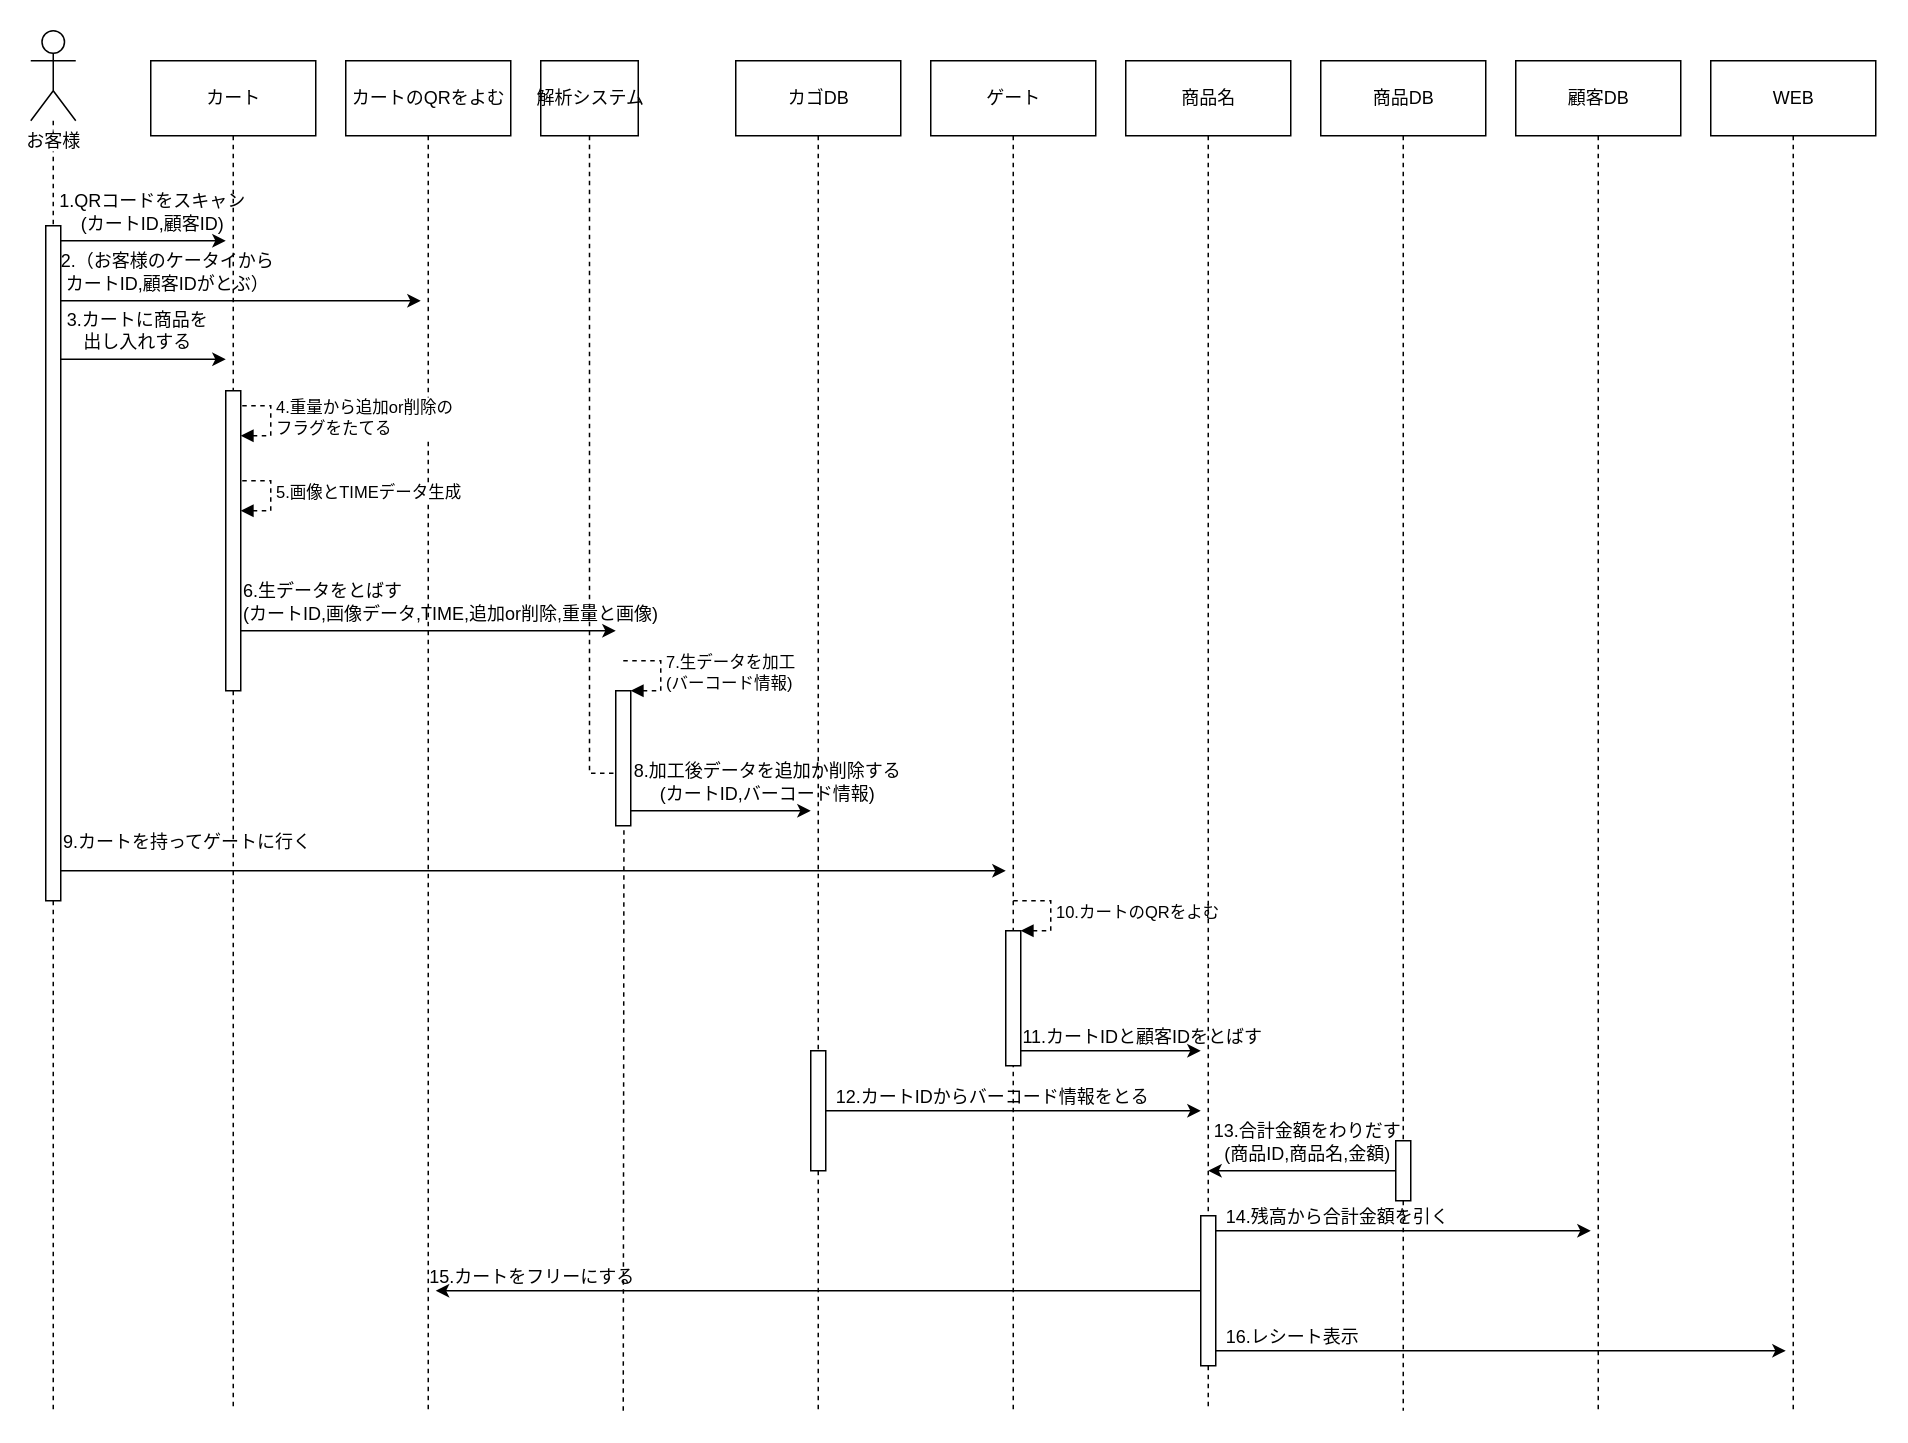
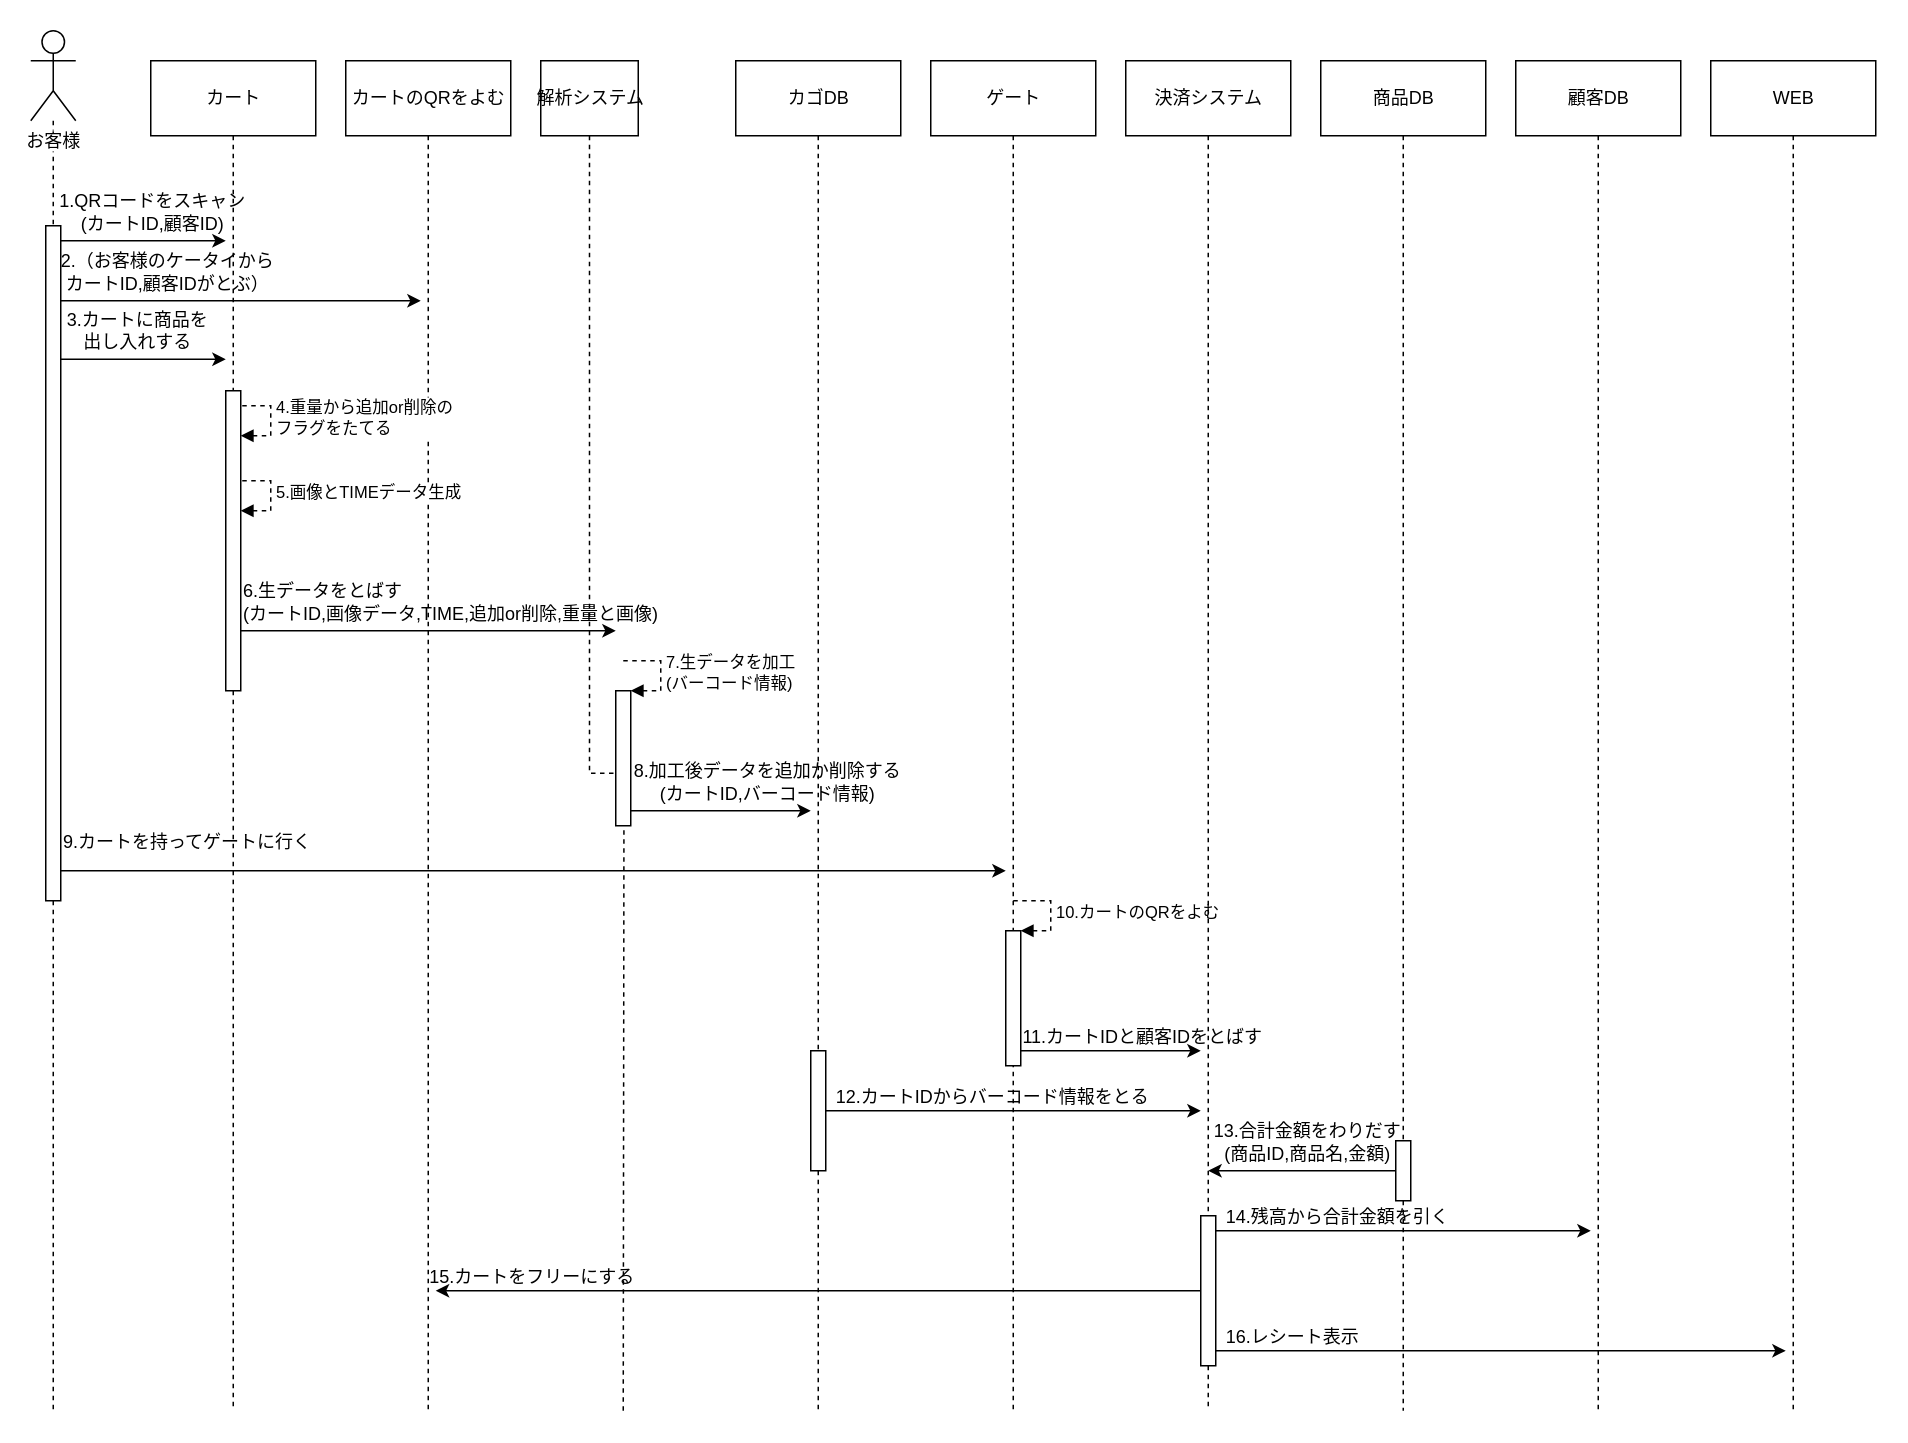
node "商品名": label "商品名" -> "決済システム"
